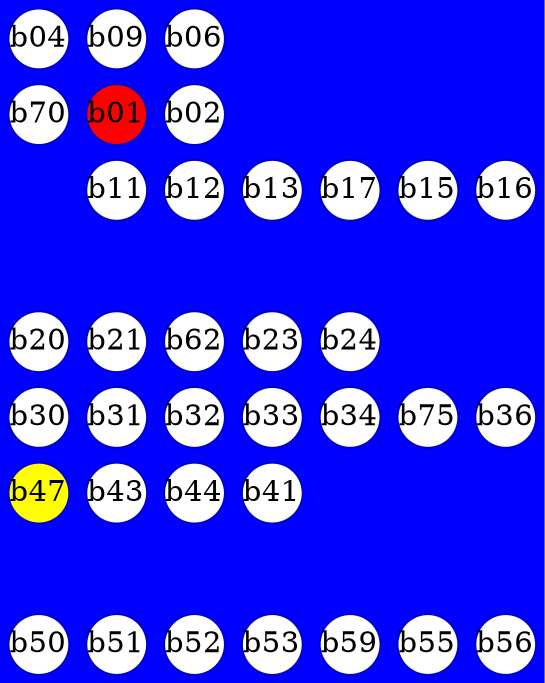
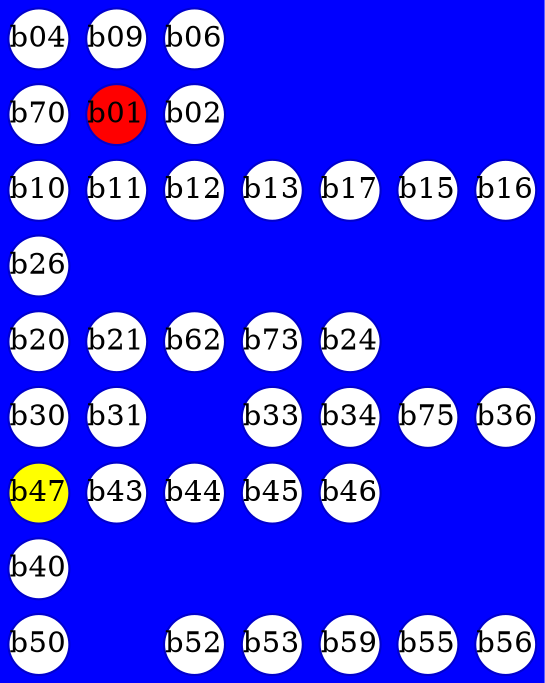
node "b10": added
node "b26": added
node "b23": label "b23" -> "b73"
node "b32": removed
node "b41": label "b41" -> "b45"
node "b46": added
node "b40": added
node "b51": removed
